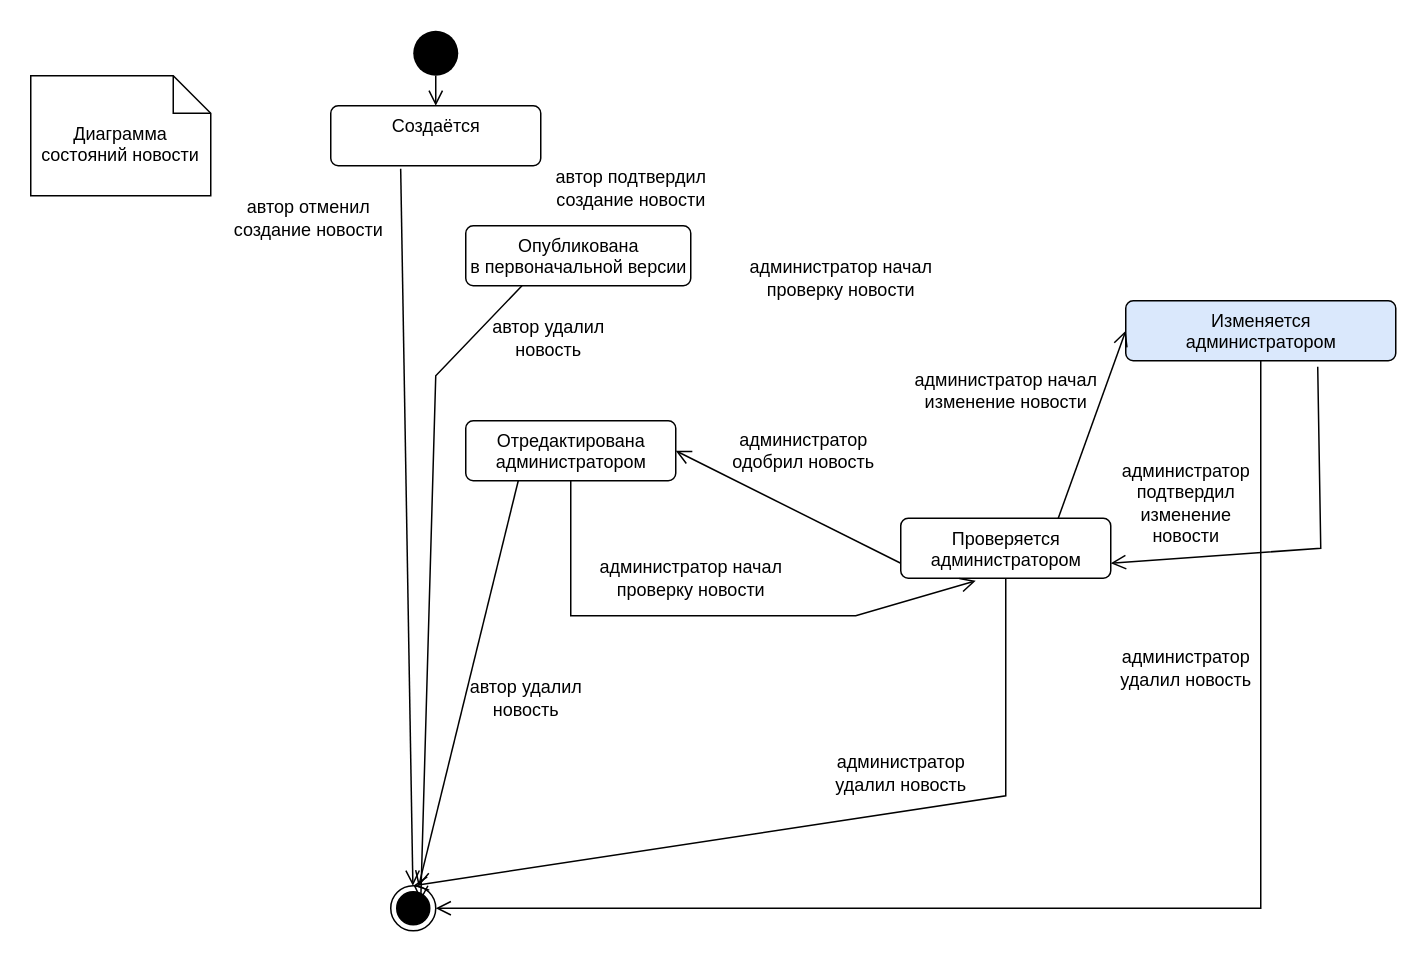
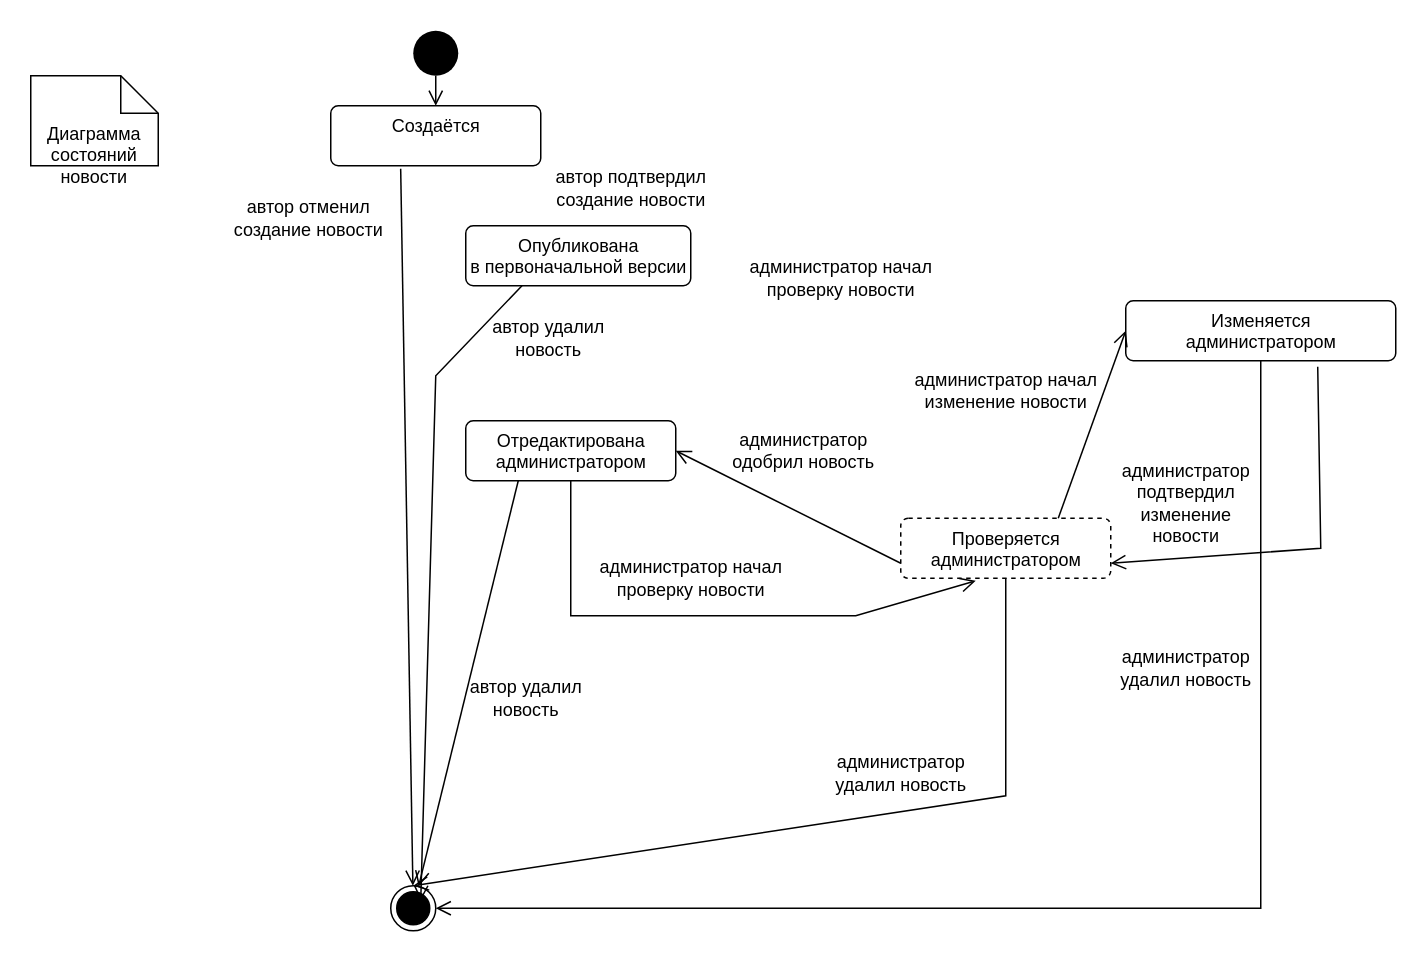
node "Диаграмма состояний новости": size 180x120 -> 128x90
node "Изменяется администратором": fillcolor #dae8fc -> #ffffff
node "Проверяется администратором": style solid -> dashed
